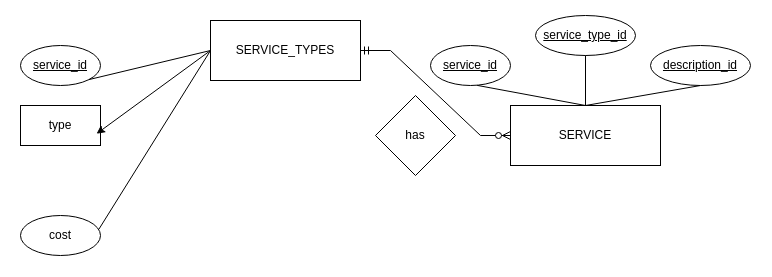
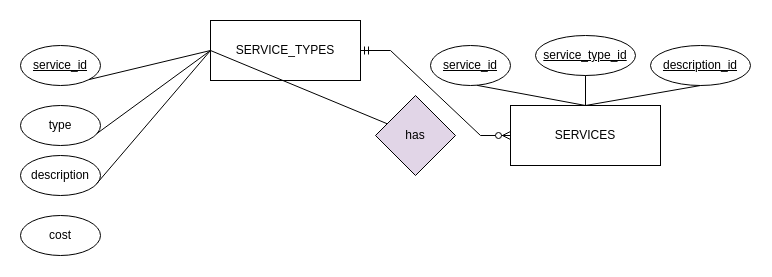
node "service_type_id": moved (586, 36) -> (586, 56)
edge "SERVICE_TYPES" -- "description": added
node "type": shape rectangle -> ellipse
edge "SERVICE_TYPES" -> "type": arrowhead classic -> none
node "has": fillcolor #ffffff -> #e1d5e7
node "SERVICE": label "SERVICE" -> "SERVICES"
edge "SERVICE_TYPES" -- "cost": now "SERVICE_TYPES" -- "has"
node "description": added
